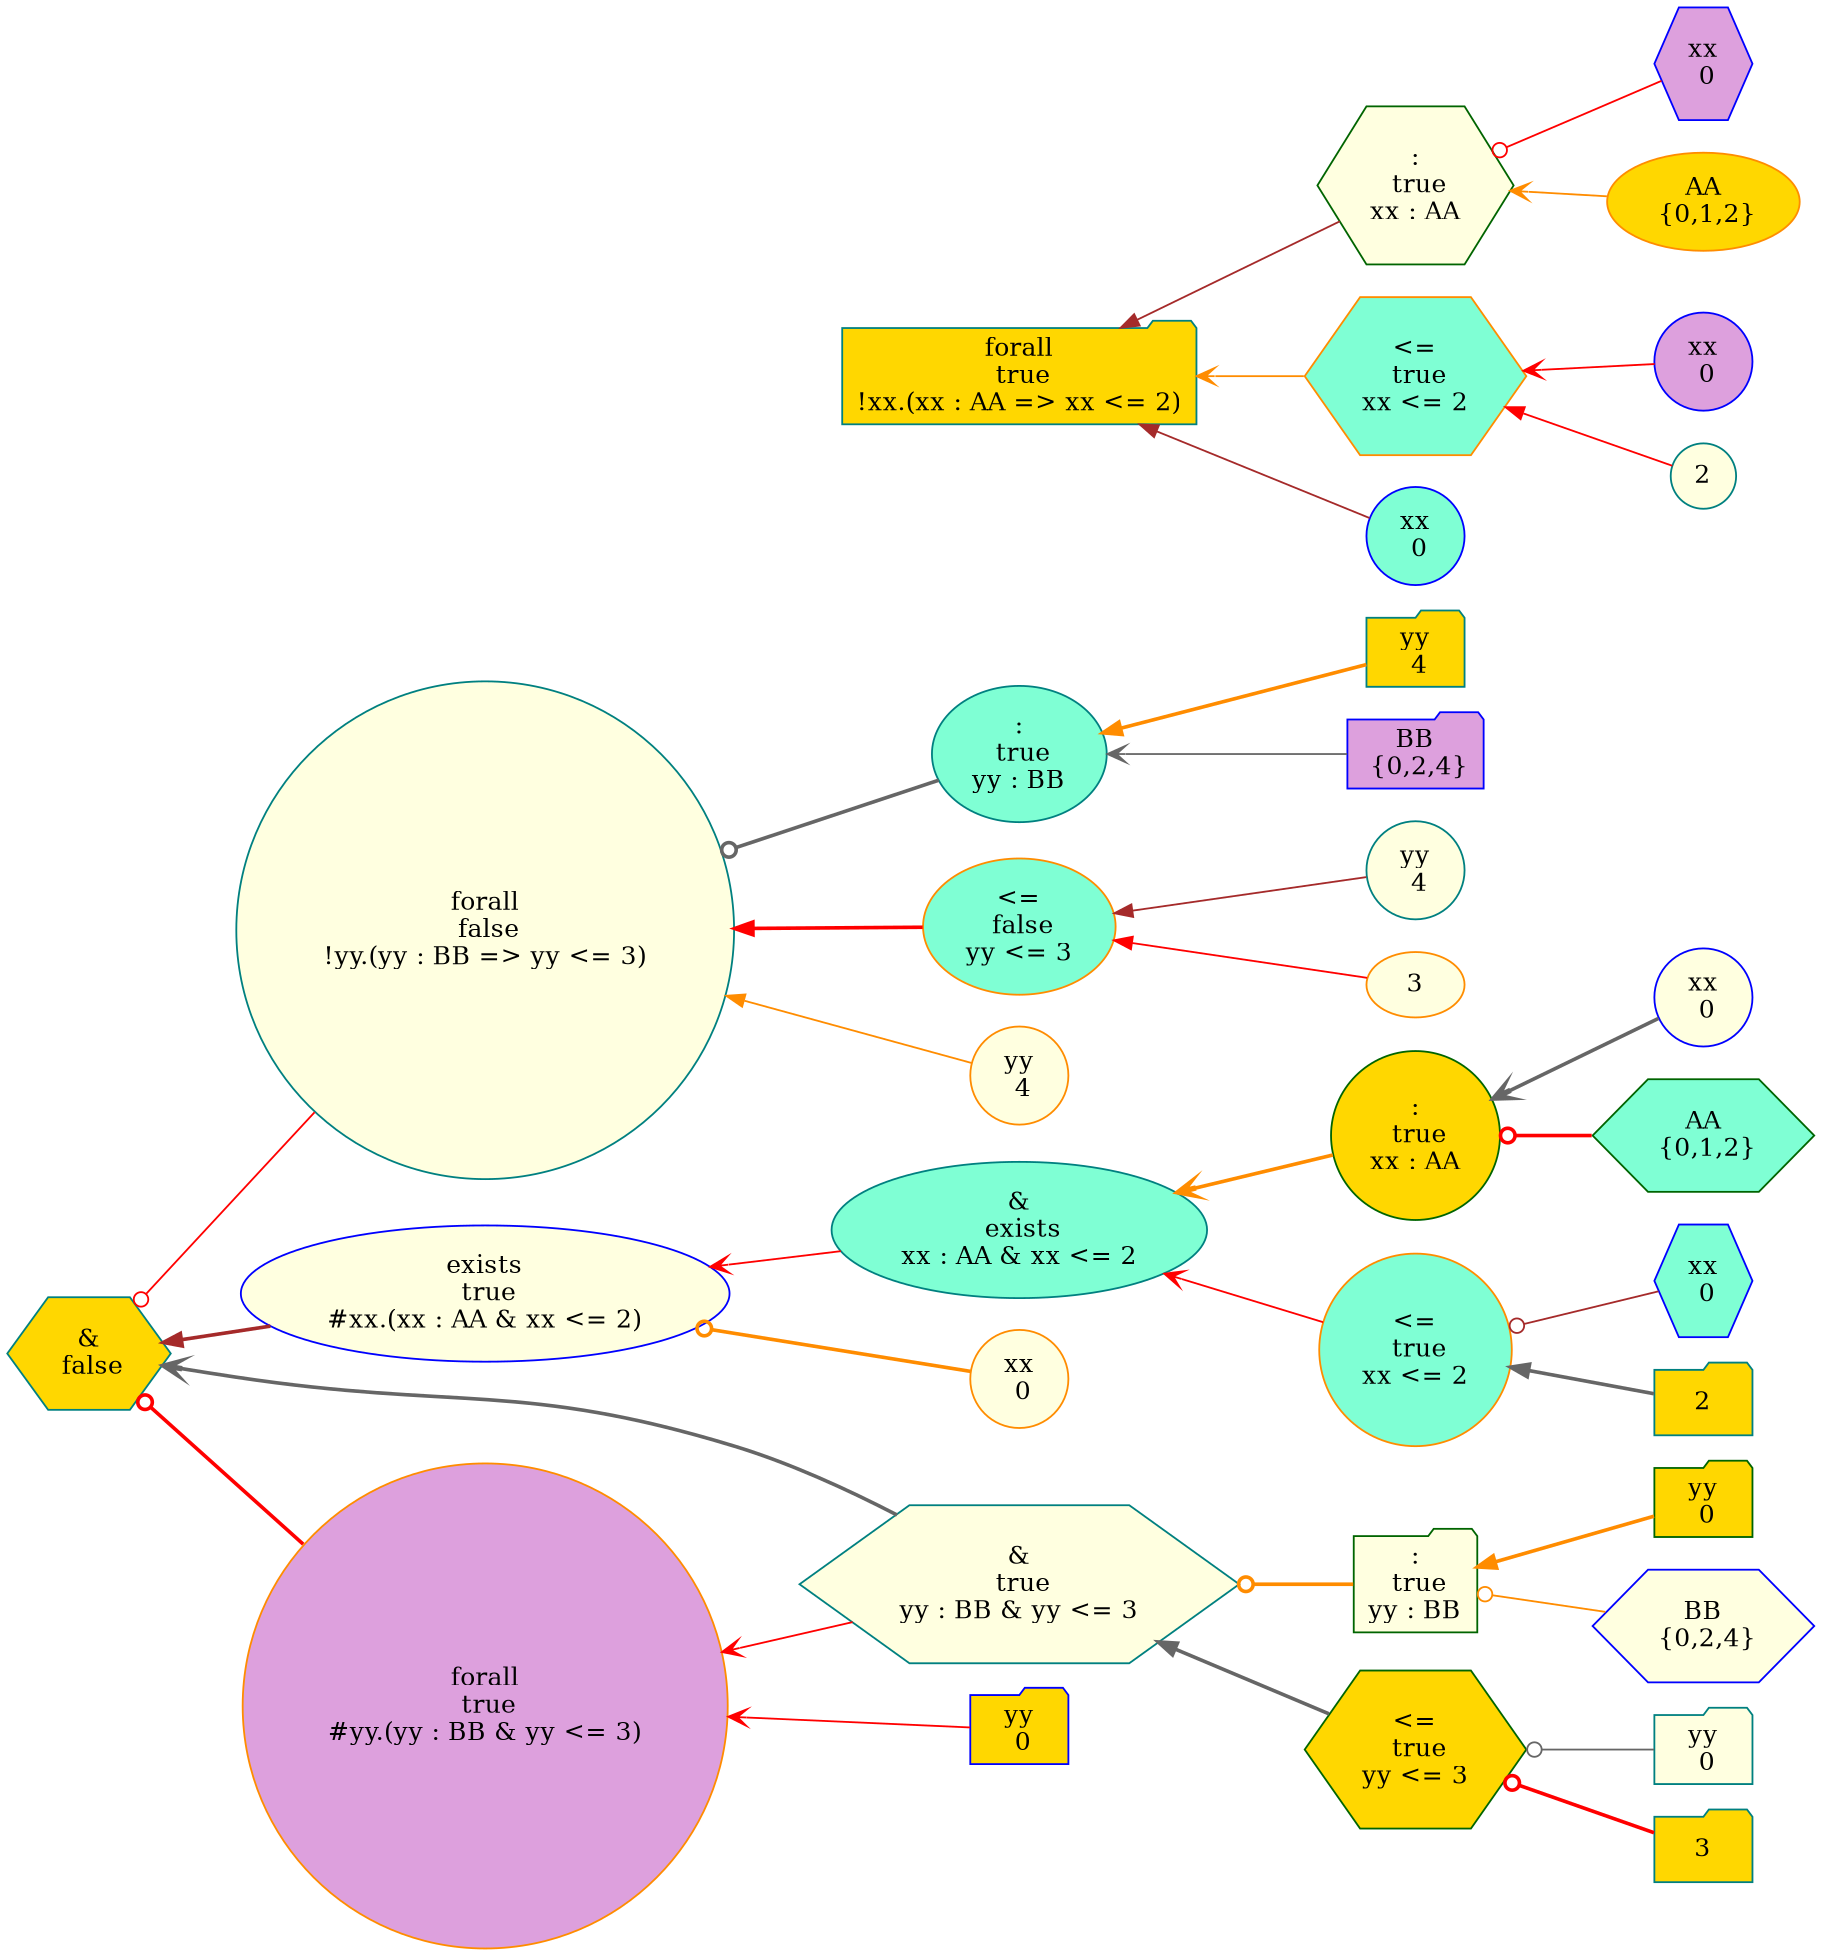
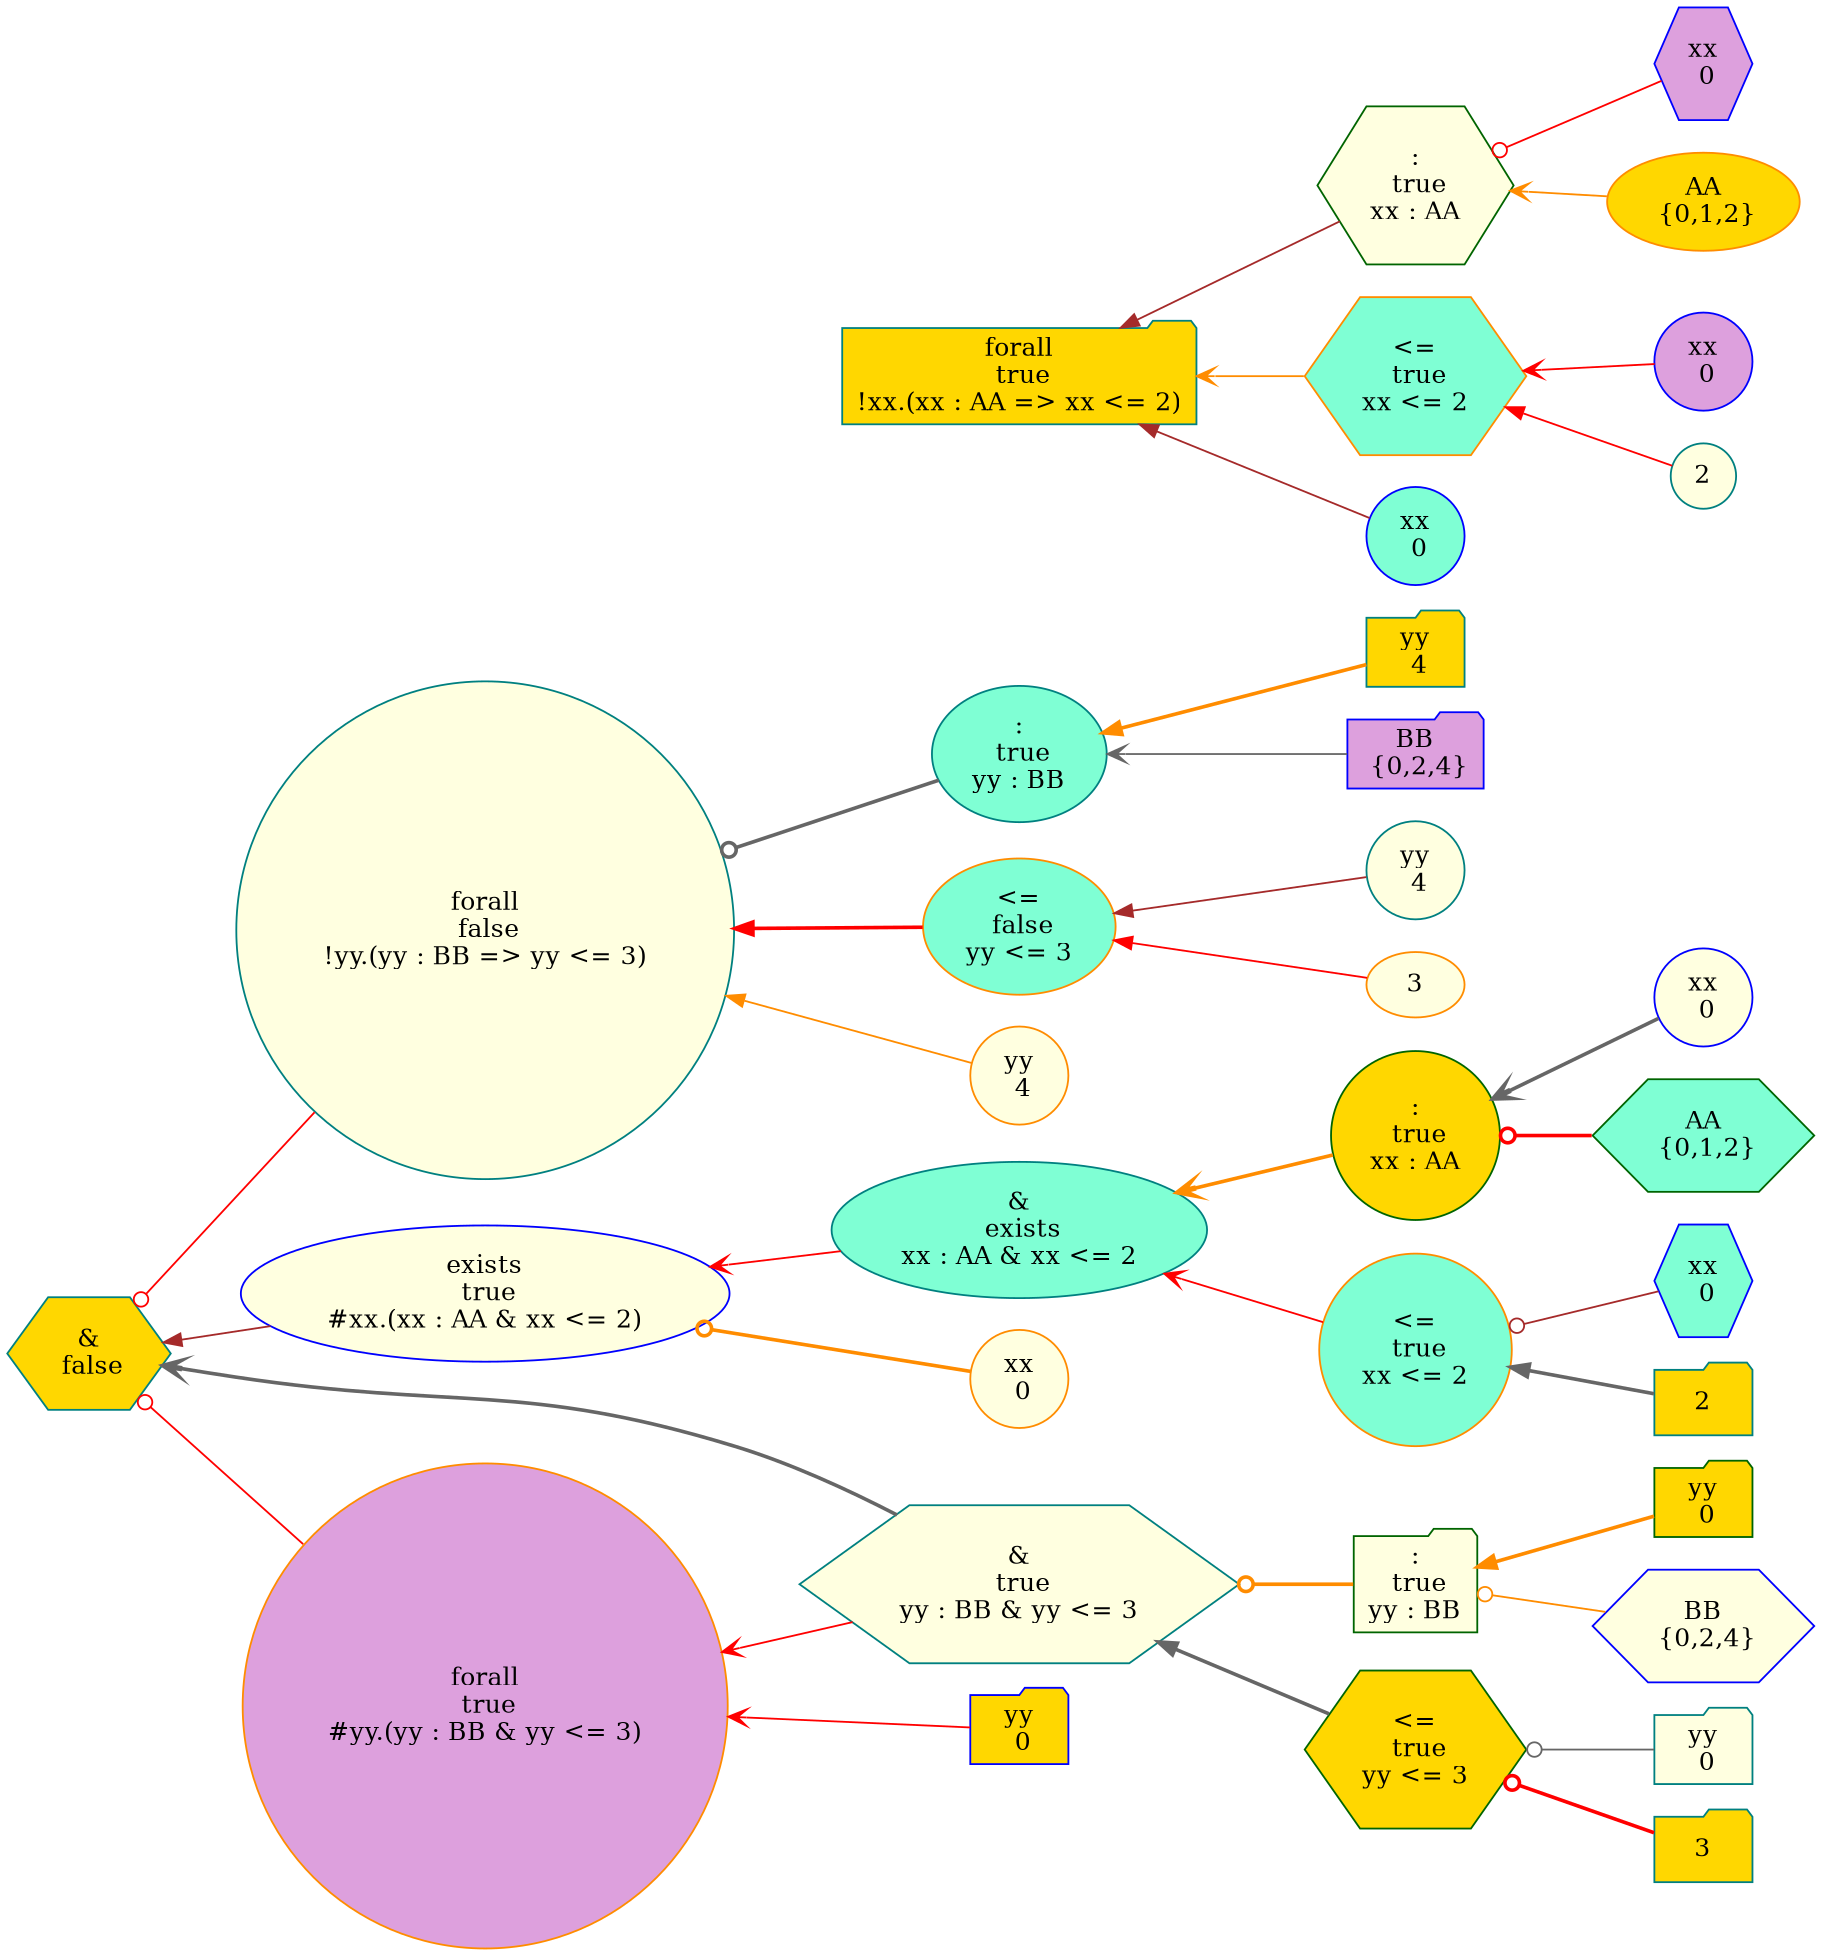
edge "exists true #xx.(xx : AA & xx <= 2)" -> "& false": style bold -> solid
edge "forall true #yy.(yy : BB & yy <= 3)" -> "& false": style bold -> solid
